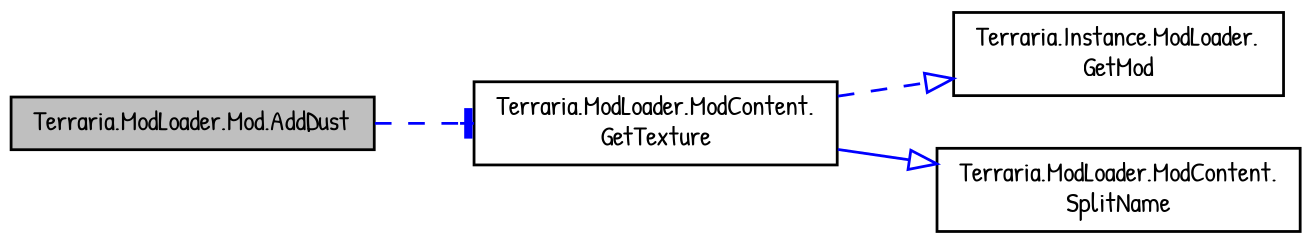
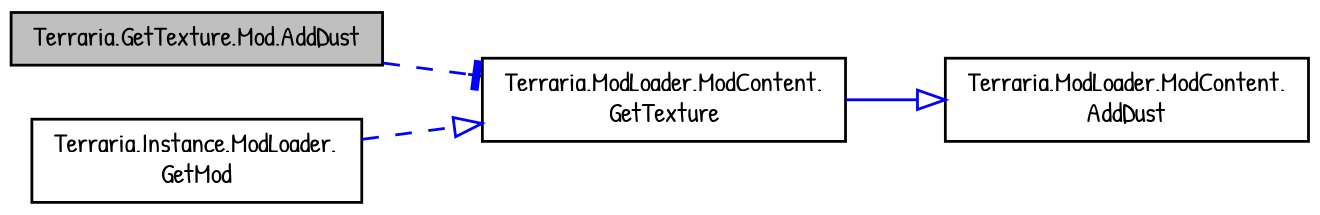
edge "Terraria.ModLoader.ModContent. GetTexture" -> "Terraria.Instance.ModLoader. GetMod": reversed
node "Terraria.ModLoader.Mod.AddDust": label "Terraria.ModLoader.Mod.AddDust" -> "Terraria.GetTexture.Mod.AddDust"
node "Terraria.ModLoader.ModContent. SplitName": label "Terraria.ModLoader.ModContent. SplitName" -> "Terraria.ModLoader.ModContent. AddDust"
